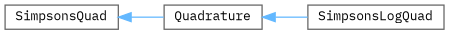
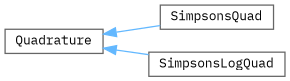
edge "Quadrature" -> "SimpsonsQuad": reversed
